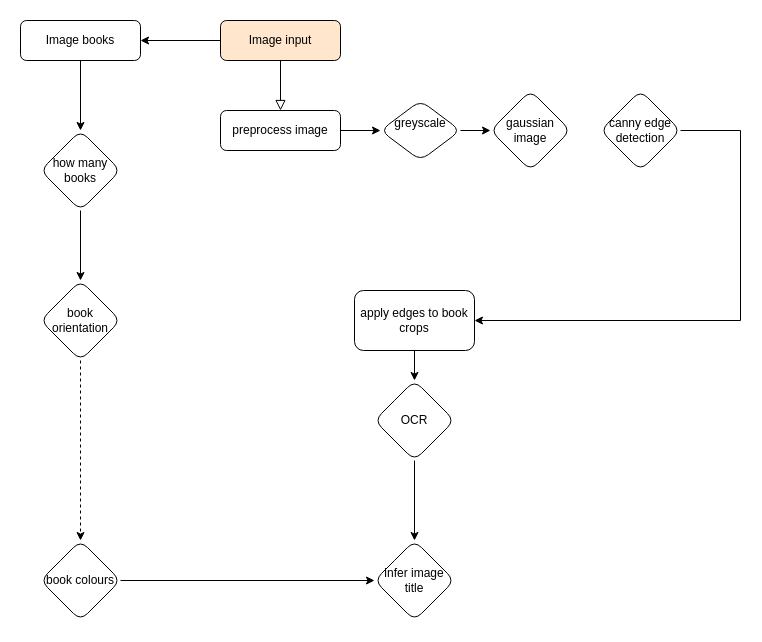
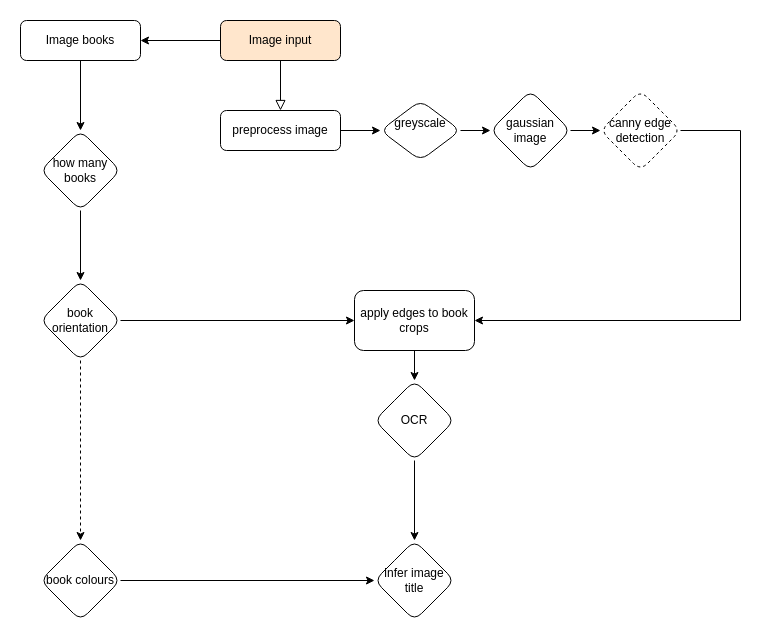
edge "gaussian image" -> "canny edge detection": added
node "canny edge detection": style solid -> dashed
edge "book orientation" -> "apply edges to book crops": added
